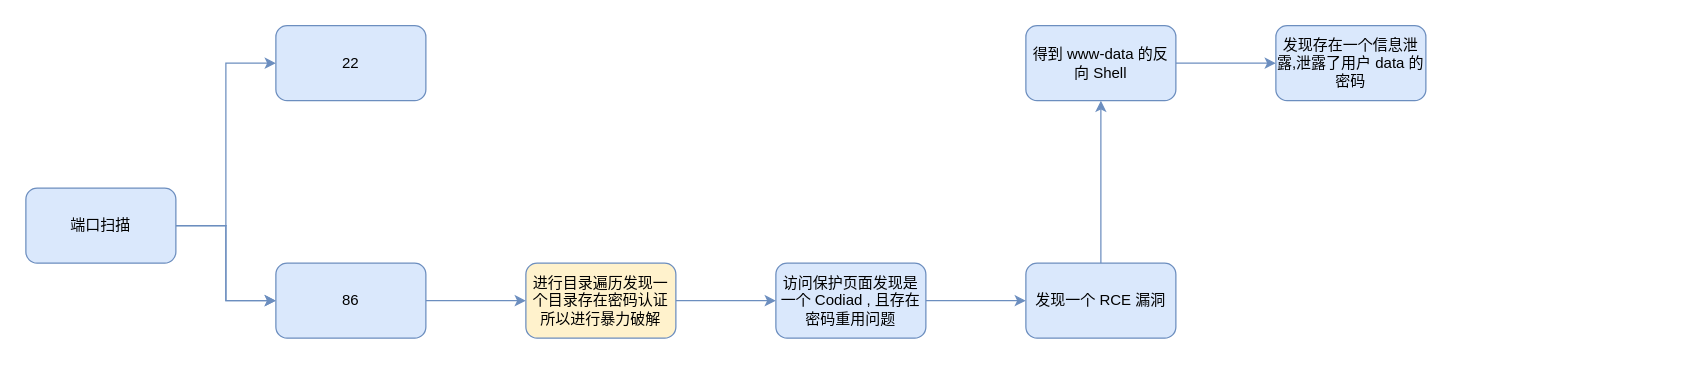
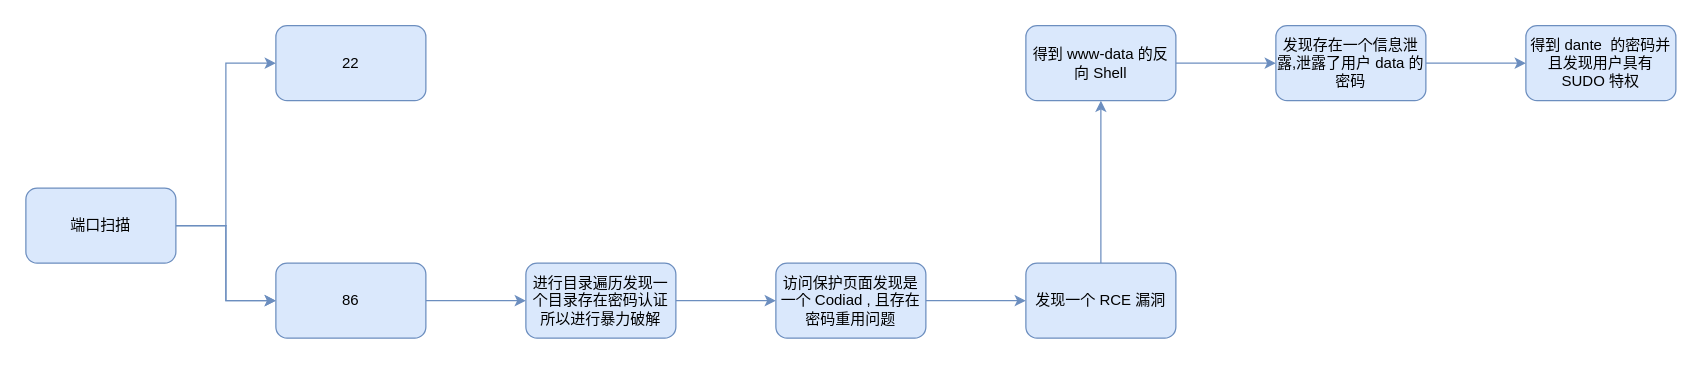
edge "发现存在一个信息泄露,泄露了用户 data 的密码" -> "得到 dante 的密码并且发现用户具有SUDO 特权": added
node "得到 dante 的密码并且发现用户具有SUDO 特权": added
node "进行目录遍历发现一个目录存在密码认证所以进行暴力破解": fillcolor #fff2cc -> #dae8fc
